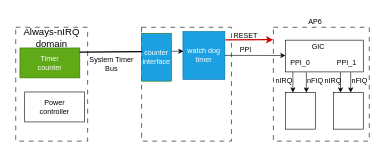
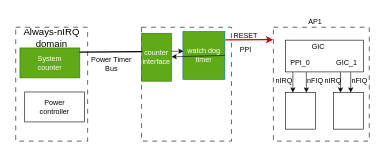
node "AP6": label "AP6" -> "AP1"
node "watch dog timer": fillcolor #1ba1e2 -> #60a917
edge "watch dog timer" -> "PPI_0": now "watch dog timer" -> "counter interface"
node "counter interface": fillcolor #1ba1e2 -> #60a917
node "Timer counter": label "Timer counter" -> "System counter"
node "PPI_1": label "PPI_1" -> "GIC_1"
node "System Timer Bus": label "System Timer Bus" -> "Power Timer Bus"
